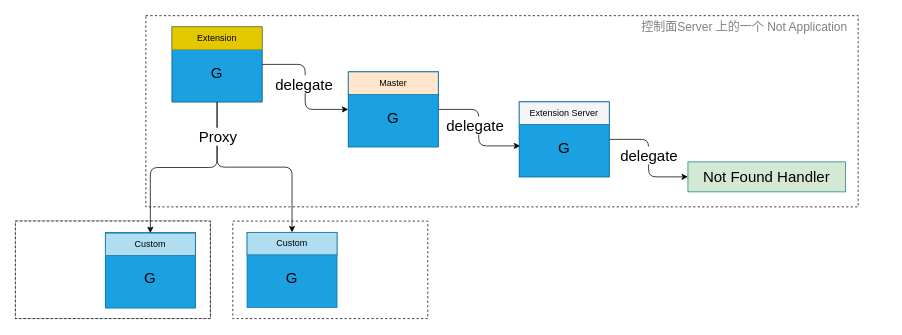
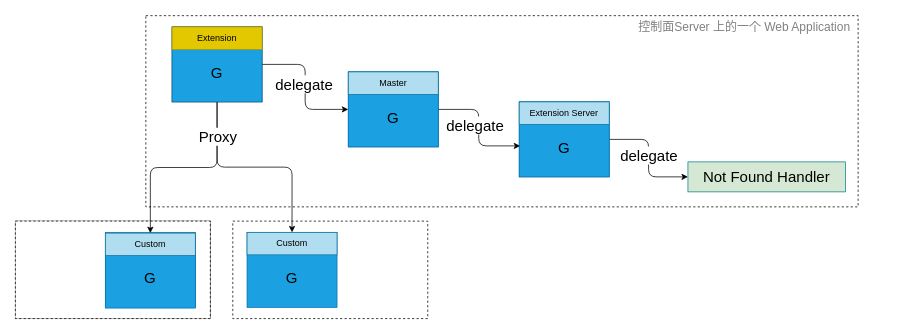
node "控制面Server 上的一个 Not Application": label "控制面Server 上的一个 Not Application" -> "控制面Server 上的一个 Web Application"
node "Master": fillcolor #ffe6cc -> #b1ddf0
node "Extension Server": fillcolor #f5f5f5 -> #b1ddf0
